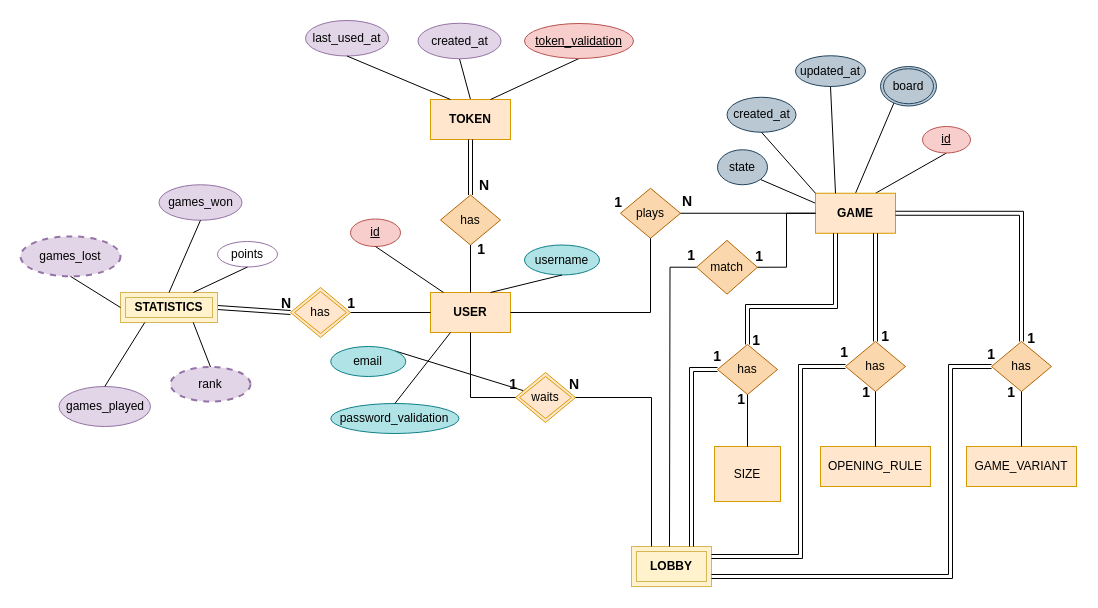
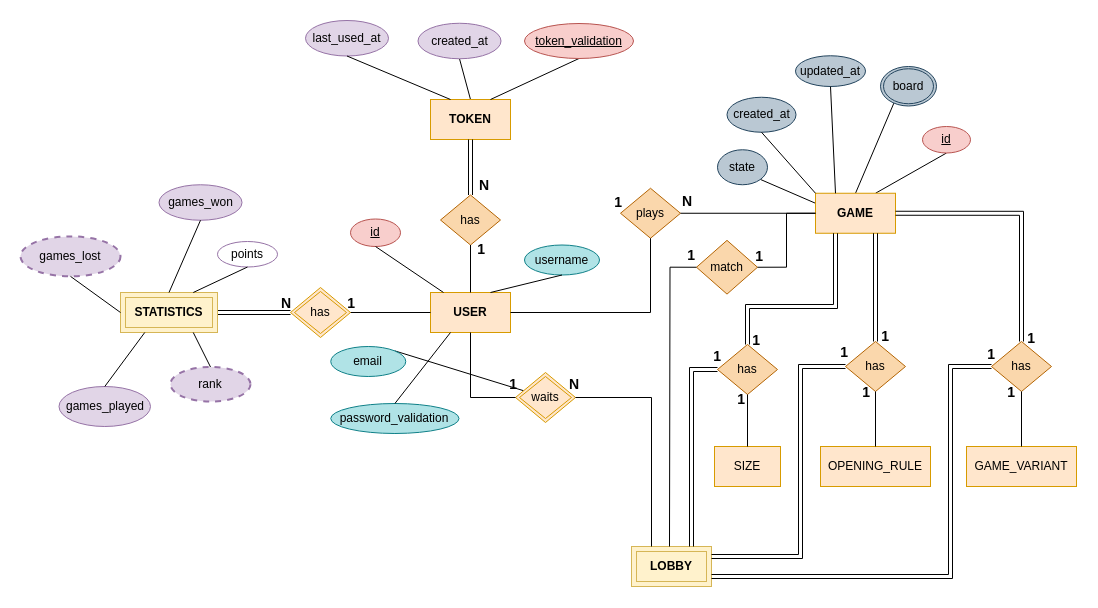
node "STATISTICS": size 97x30 -> 97x40
node "SIZE": size 66x55 -> 66x40
